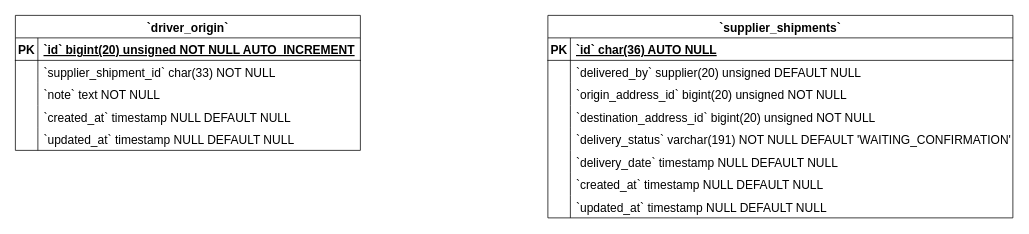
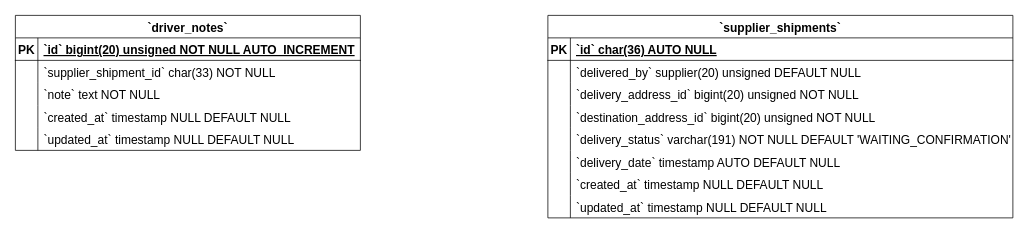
node "`driver_origin`": label "`driver_origin`" -> "`driver_notes`"
node "`origin_address_id` bigint(20) unsigned NOT NULL": label "`origin_address_id` bigint(20) unsigned NOT NULL" -> "`delivery_address_id` bigint(20) unsigned NOT NULL"
node "`delivery_date` timestamp NULL DEFAULT NULL": label "`delivery_date` timestamp NULL DEFAULT NULL" -> "`delivery_date` timestamp AUTO DEFAULT NULL"
